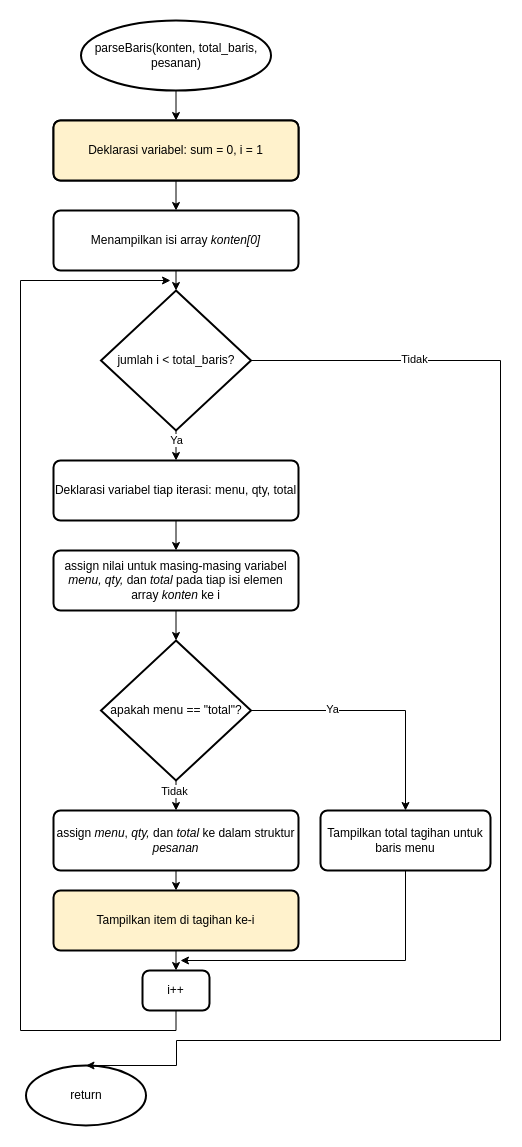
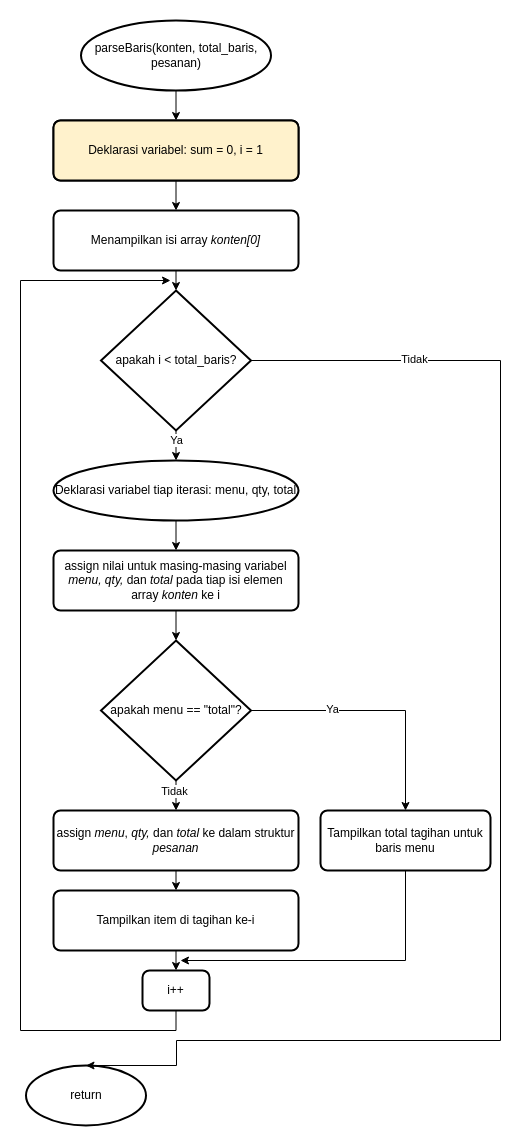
node "jumlah i < total_baris?": label "jumlah i < total_baris?" -> "apakah i < total_baris?"
node "Deklarasi variabel tiap iterasi: menu, qty, total": shape rounded rectangle -> ellipse
node "Tampilkan item di tagihan ke-i": fillcolor #fff2cc -> #ffffff
